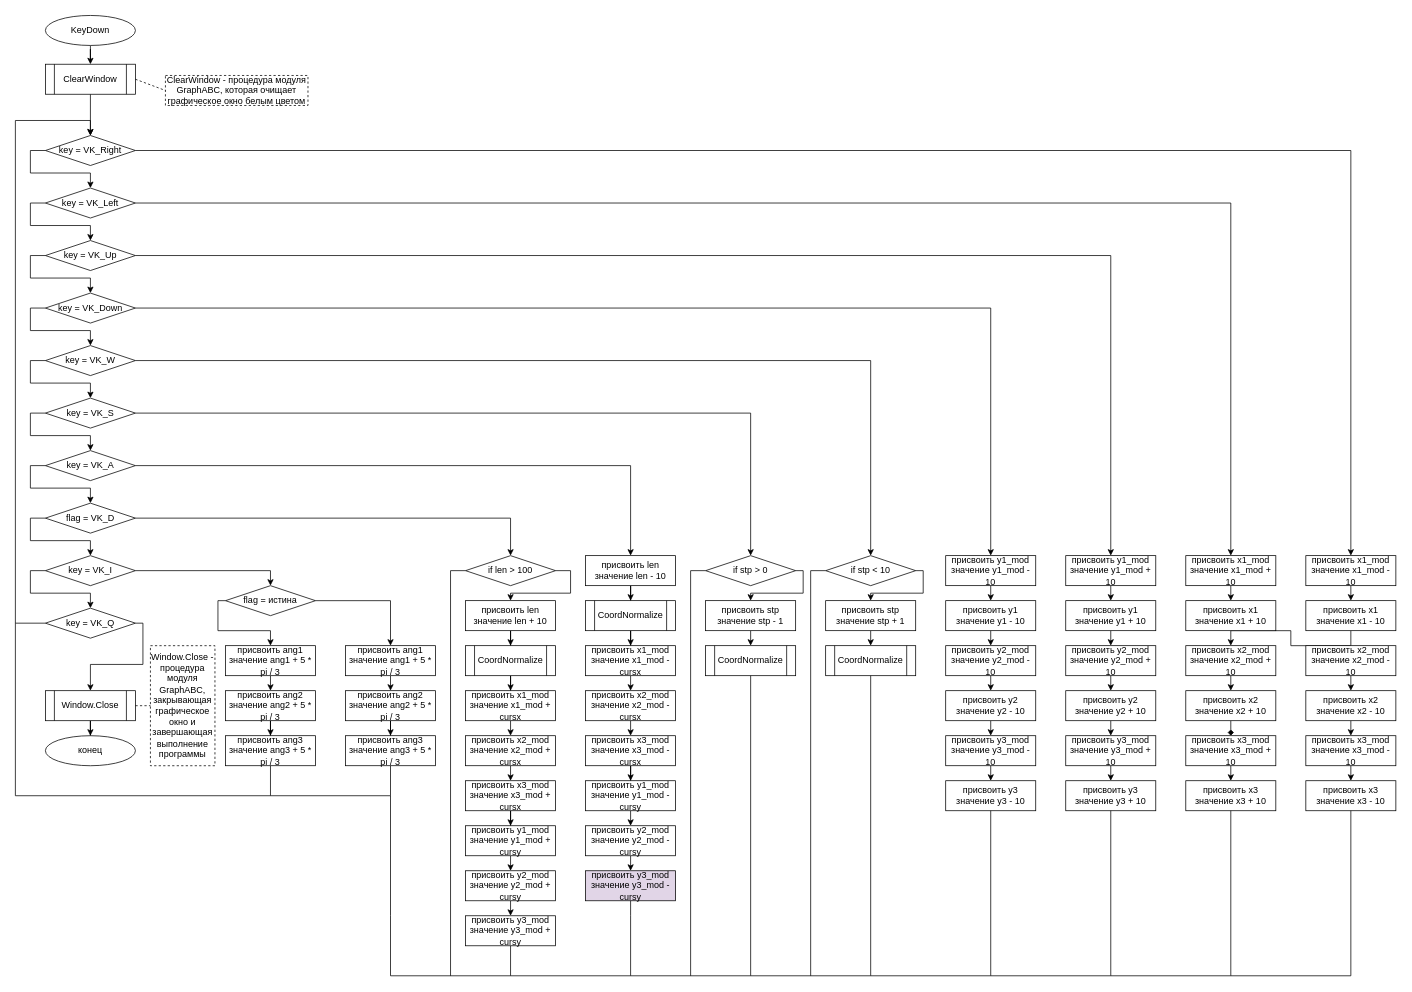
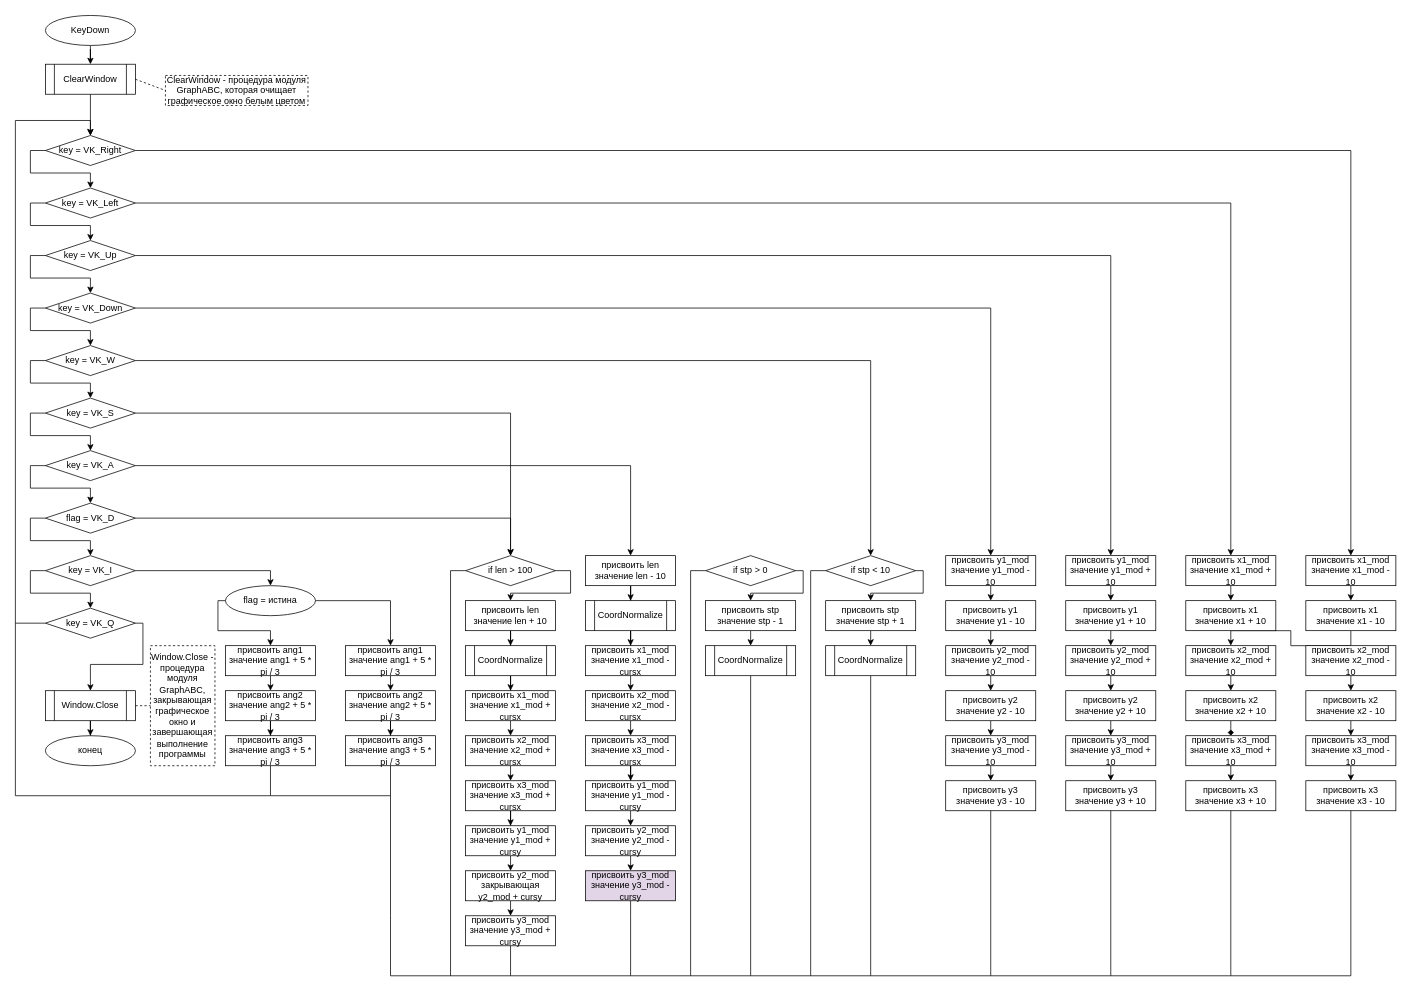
edge "key = VK_S" -> "if stp > 0": now "key = VK_S" -> "if len > 100"
node "flag = истина": shape diamond -> ellipse
node "присвоить y2_mod значение y2_mod + cursy": label "присвоить y2_mod значение y2_mod + cursy" -> "присвоить y2_mod закрывающая y2_mod + cursy"
